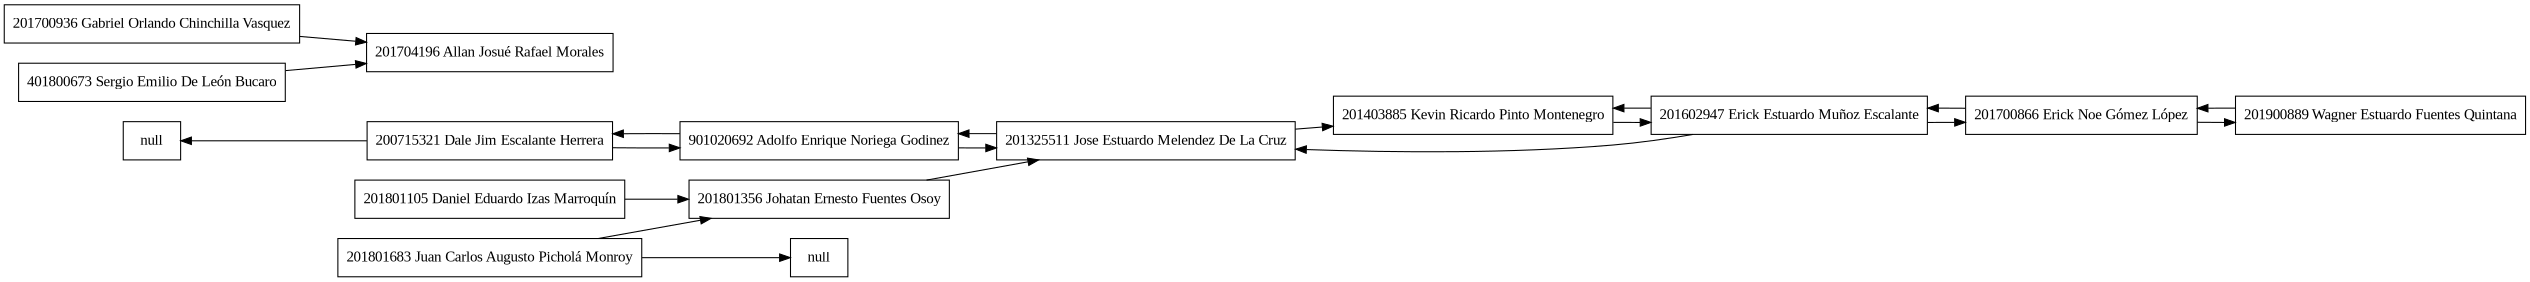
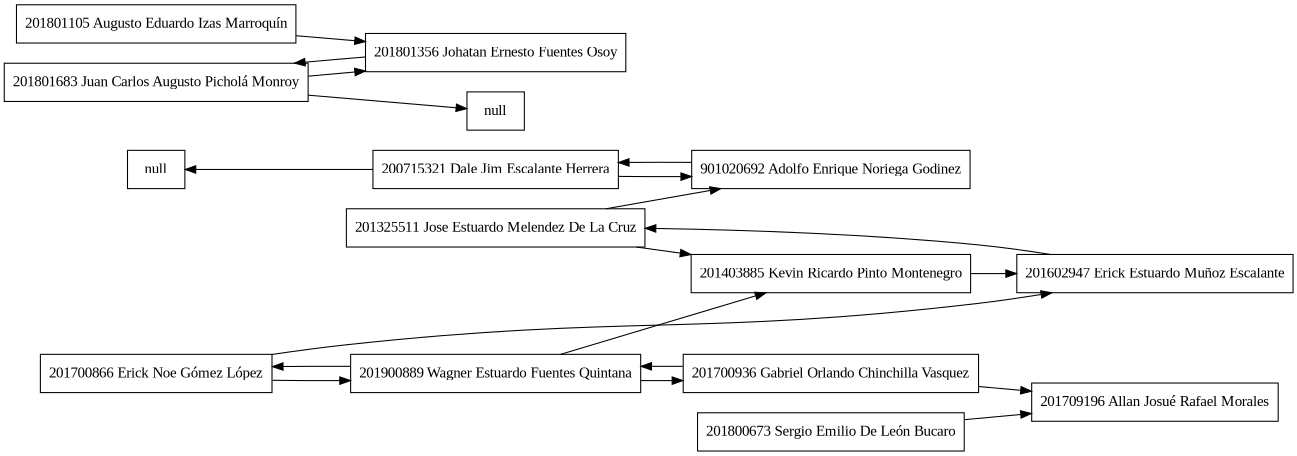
node "201704196 Allan Josué Rafael Morales": label "201704196 Allan Josué Rafael Morales" -> "201709196 Allan Josué Rafael Morales"
node "401800673 Sergio Emilio De León Bucaro": label "401800673 Sergio Emilio De León Bucaro" -> "201800673 Sergio Emilio De León Bucaro"
edge "201602947 Erick Estuardo Muñoz Escalante" -> "201403885 Kevin Ricardo Pinto Montenegro": now "201900889 Wagner Estuardo Fuentes Quintana" -> "201403885 Kevin Ricardo Pinto Montenegro"
edge "201602947 Erick Estuardo Muñoz Escalante" -> "201700866 Erick Noe Gómez López": removed
edge "901020692 Adolfo Enrique Noriega Godinez" -> "201325511 Jose Estuardo Melendez De La Cruz": removed
edge "201801356 Johatan Ernesto Fuentes Osoy" -> "201325511 Jose Estuardo Melendez De La Cruz": now "201801356 Johatan Ernesto Fuentes Osoy" -> "201801683 Juan Carlos Augusto Picholá Monroy"
node "201801105 Daniel Eduardo Izas Marroquín": label "201801105 Daniel Eduardo Izas Marroquín" -> "201801105 Augusto Eduardo Izas Marroquín"
edge "201700936 Gabriel Orlando Chinchilla Vasquez" -> "201900889 Wagner Estuardo Fuentes Quintana": added
edge "201900889 Wagner Estuardo Fuentes Quintana" -> "201700936 Gabriel Orlando Chinchilla Vasquez": added
